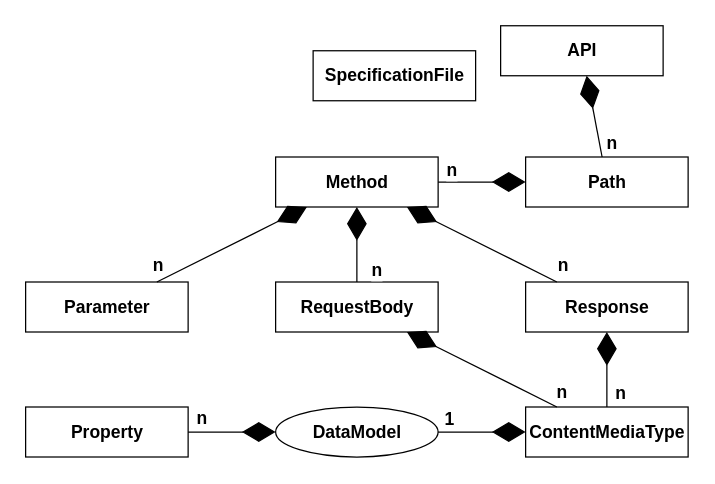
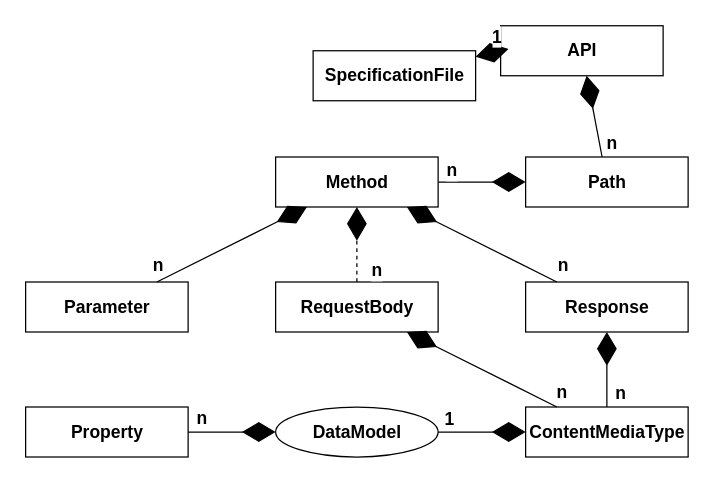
edge "API" -> "SpecificationFile": added, label "1"
edge "RequestBody" -> "Method": style solid -> dashed
